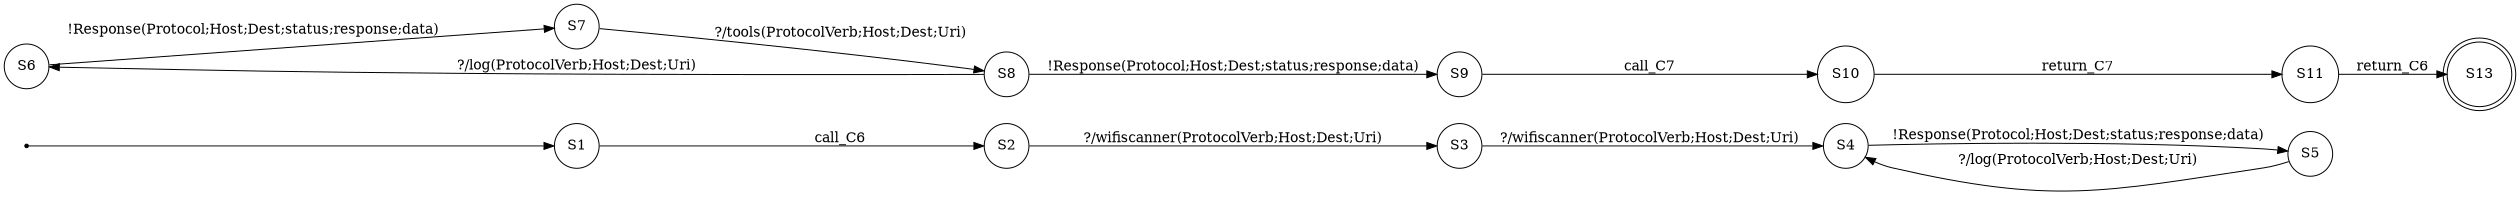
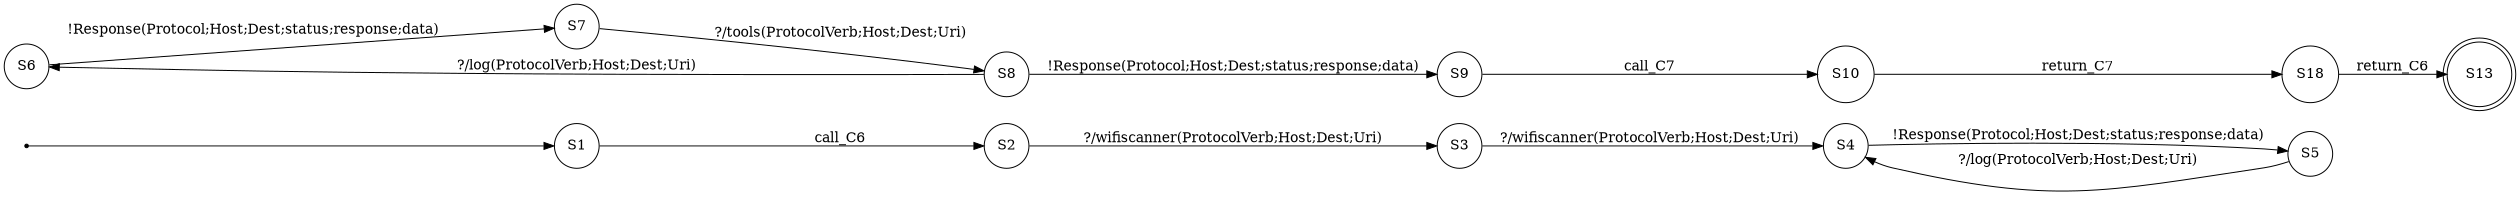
node "S11": label "S11" -> "S18"
